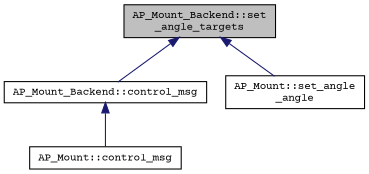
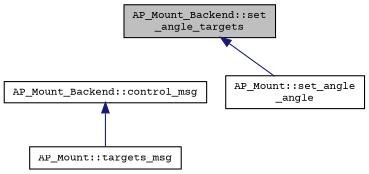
edge "AP_Mount_Backend::control_msg" -> "AP_Mount_Backend::set _angle_targets": removed
node "AP_Mount::control_msg": label "AP_Mount::control_msg" -> "AP_Mount::targets_msg"
